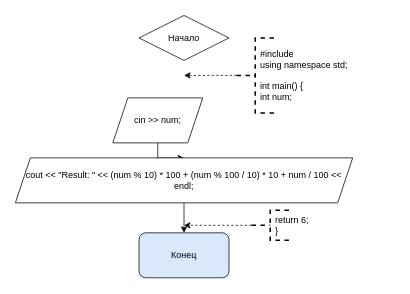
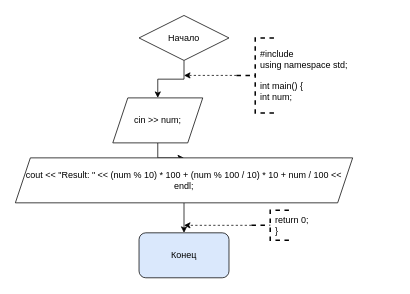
edge "Начало" -> "cin >> num;": added
node "return 6; }": label "return 6; }" -> "return 0; }"
